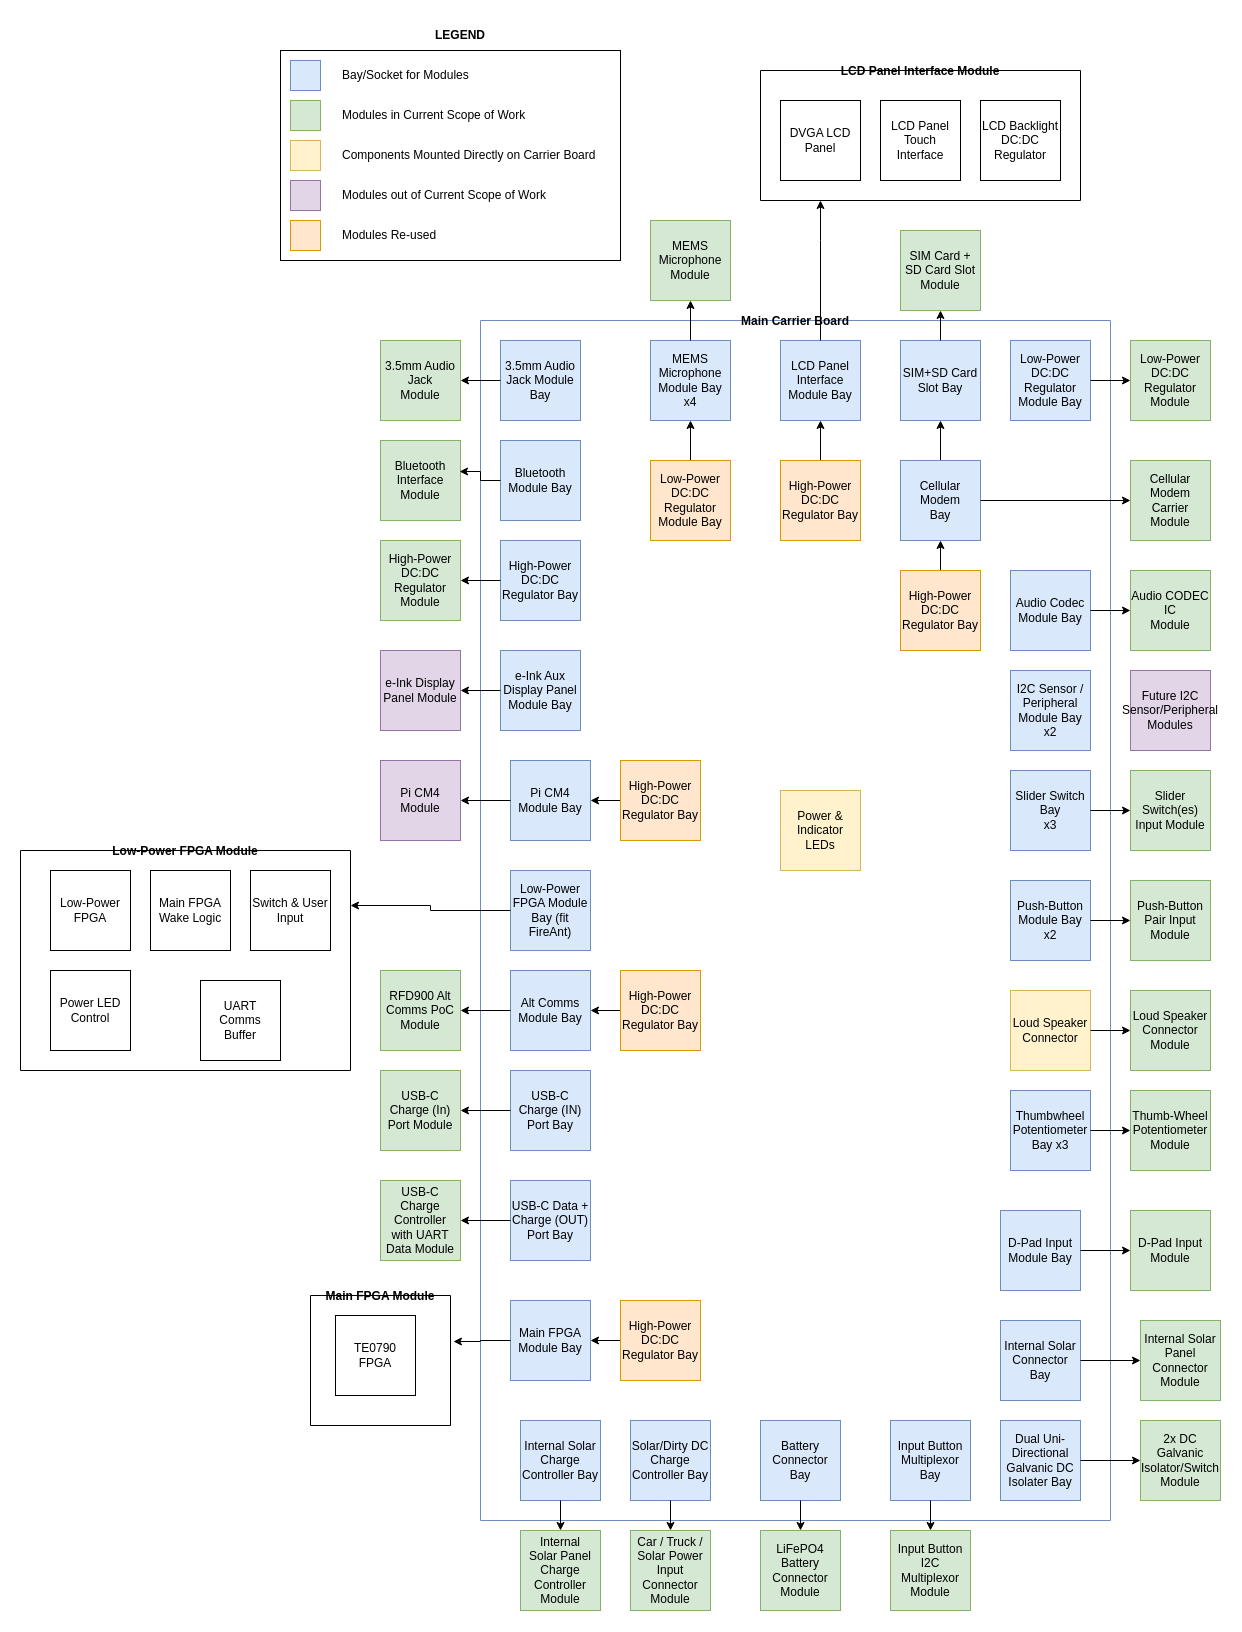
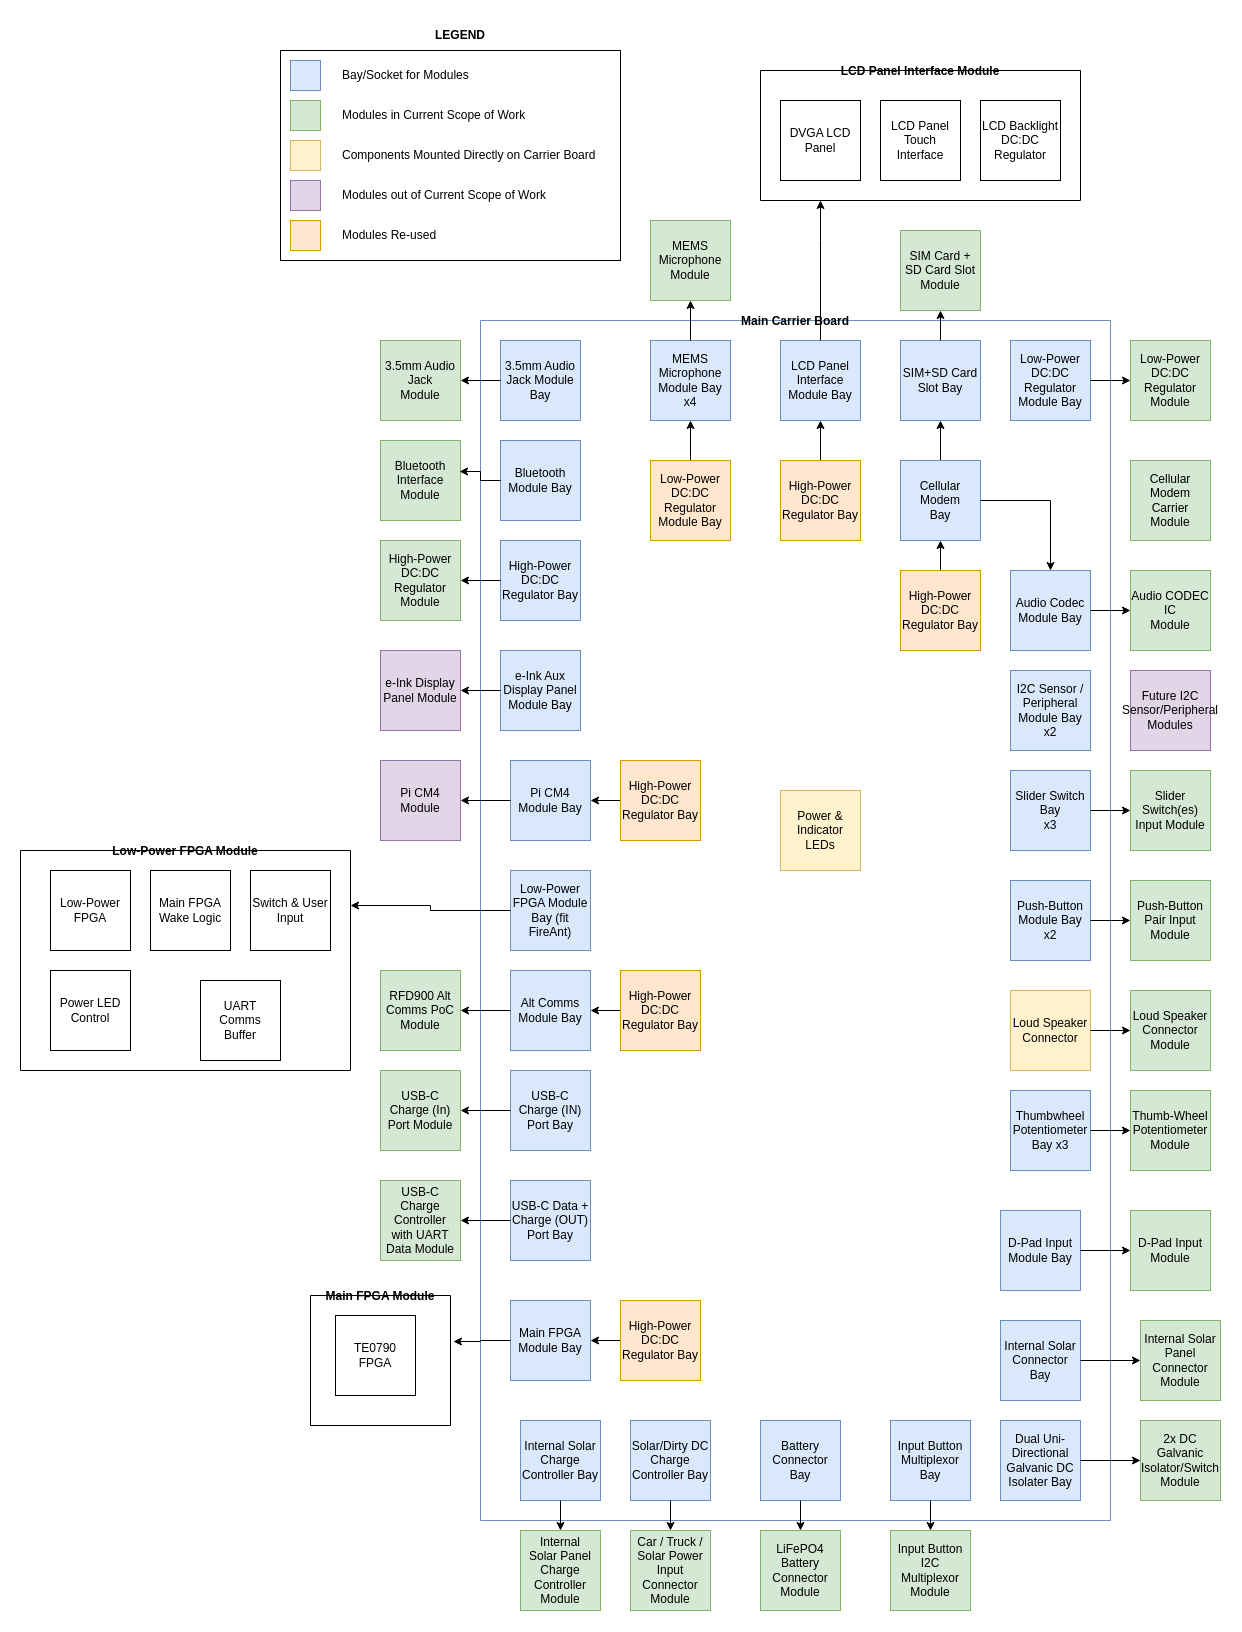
edge "Cellular Modem Bay" -> "Cellular Modem Carrier Module": now "Cellular Modem Bay" -> "Audio Codec Module Bay"
